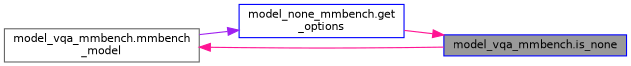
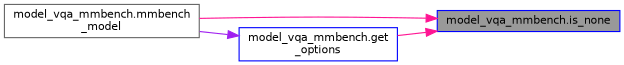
node "model_none_mmbench.get _options": label "model_none_mmbench.get _options" -> "model_vqa_mmbench.get _options"
edge "model_vqa_mmbench.is_none" -> "model_vqa_mmbench.mmbench _model": reversed
